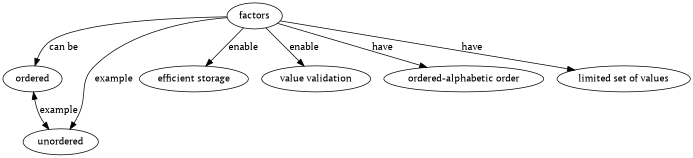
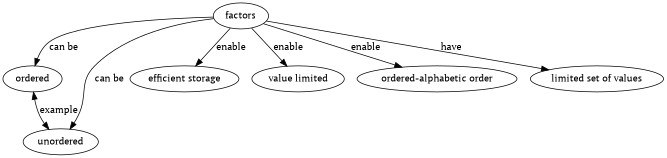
edge "factors" -> "ordered-alphabetic order": label "have" -> "enable"
edge "factors" -> "unordered": label "example" -> "can be"
node "value validation": label "value validation" -> "value limited"
